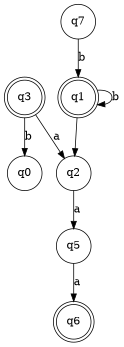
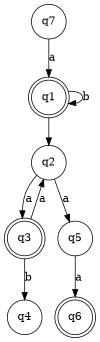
edge "q7" -> "q1": label "b" -> "a"
node "q0": label "q0" -> "q4"
edge "q2" -> "q3": added, label "a"
